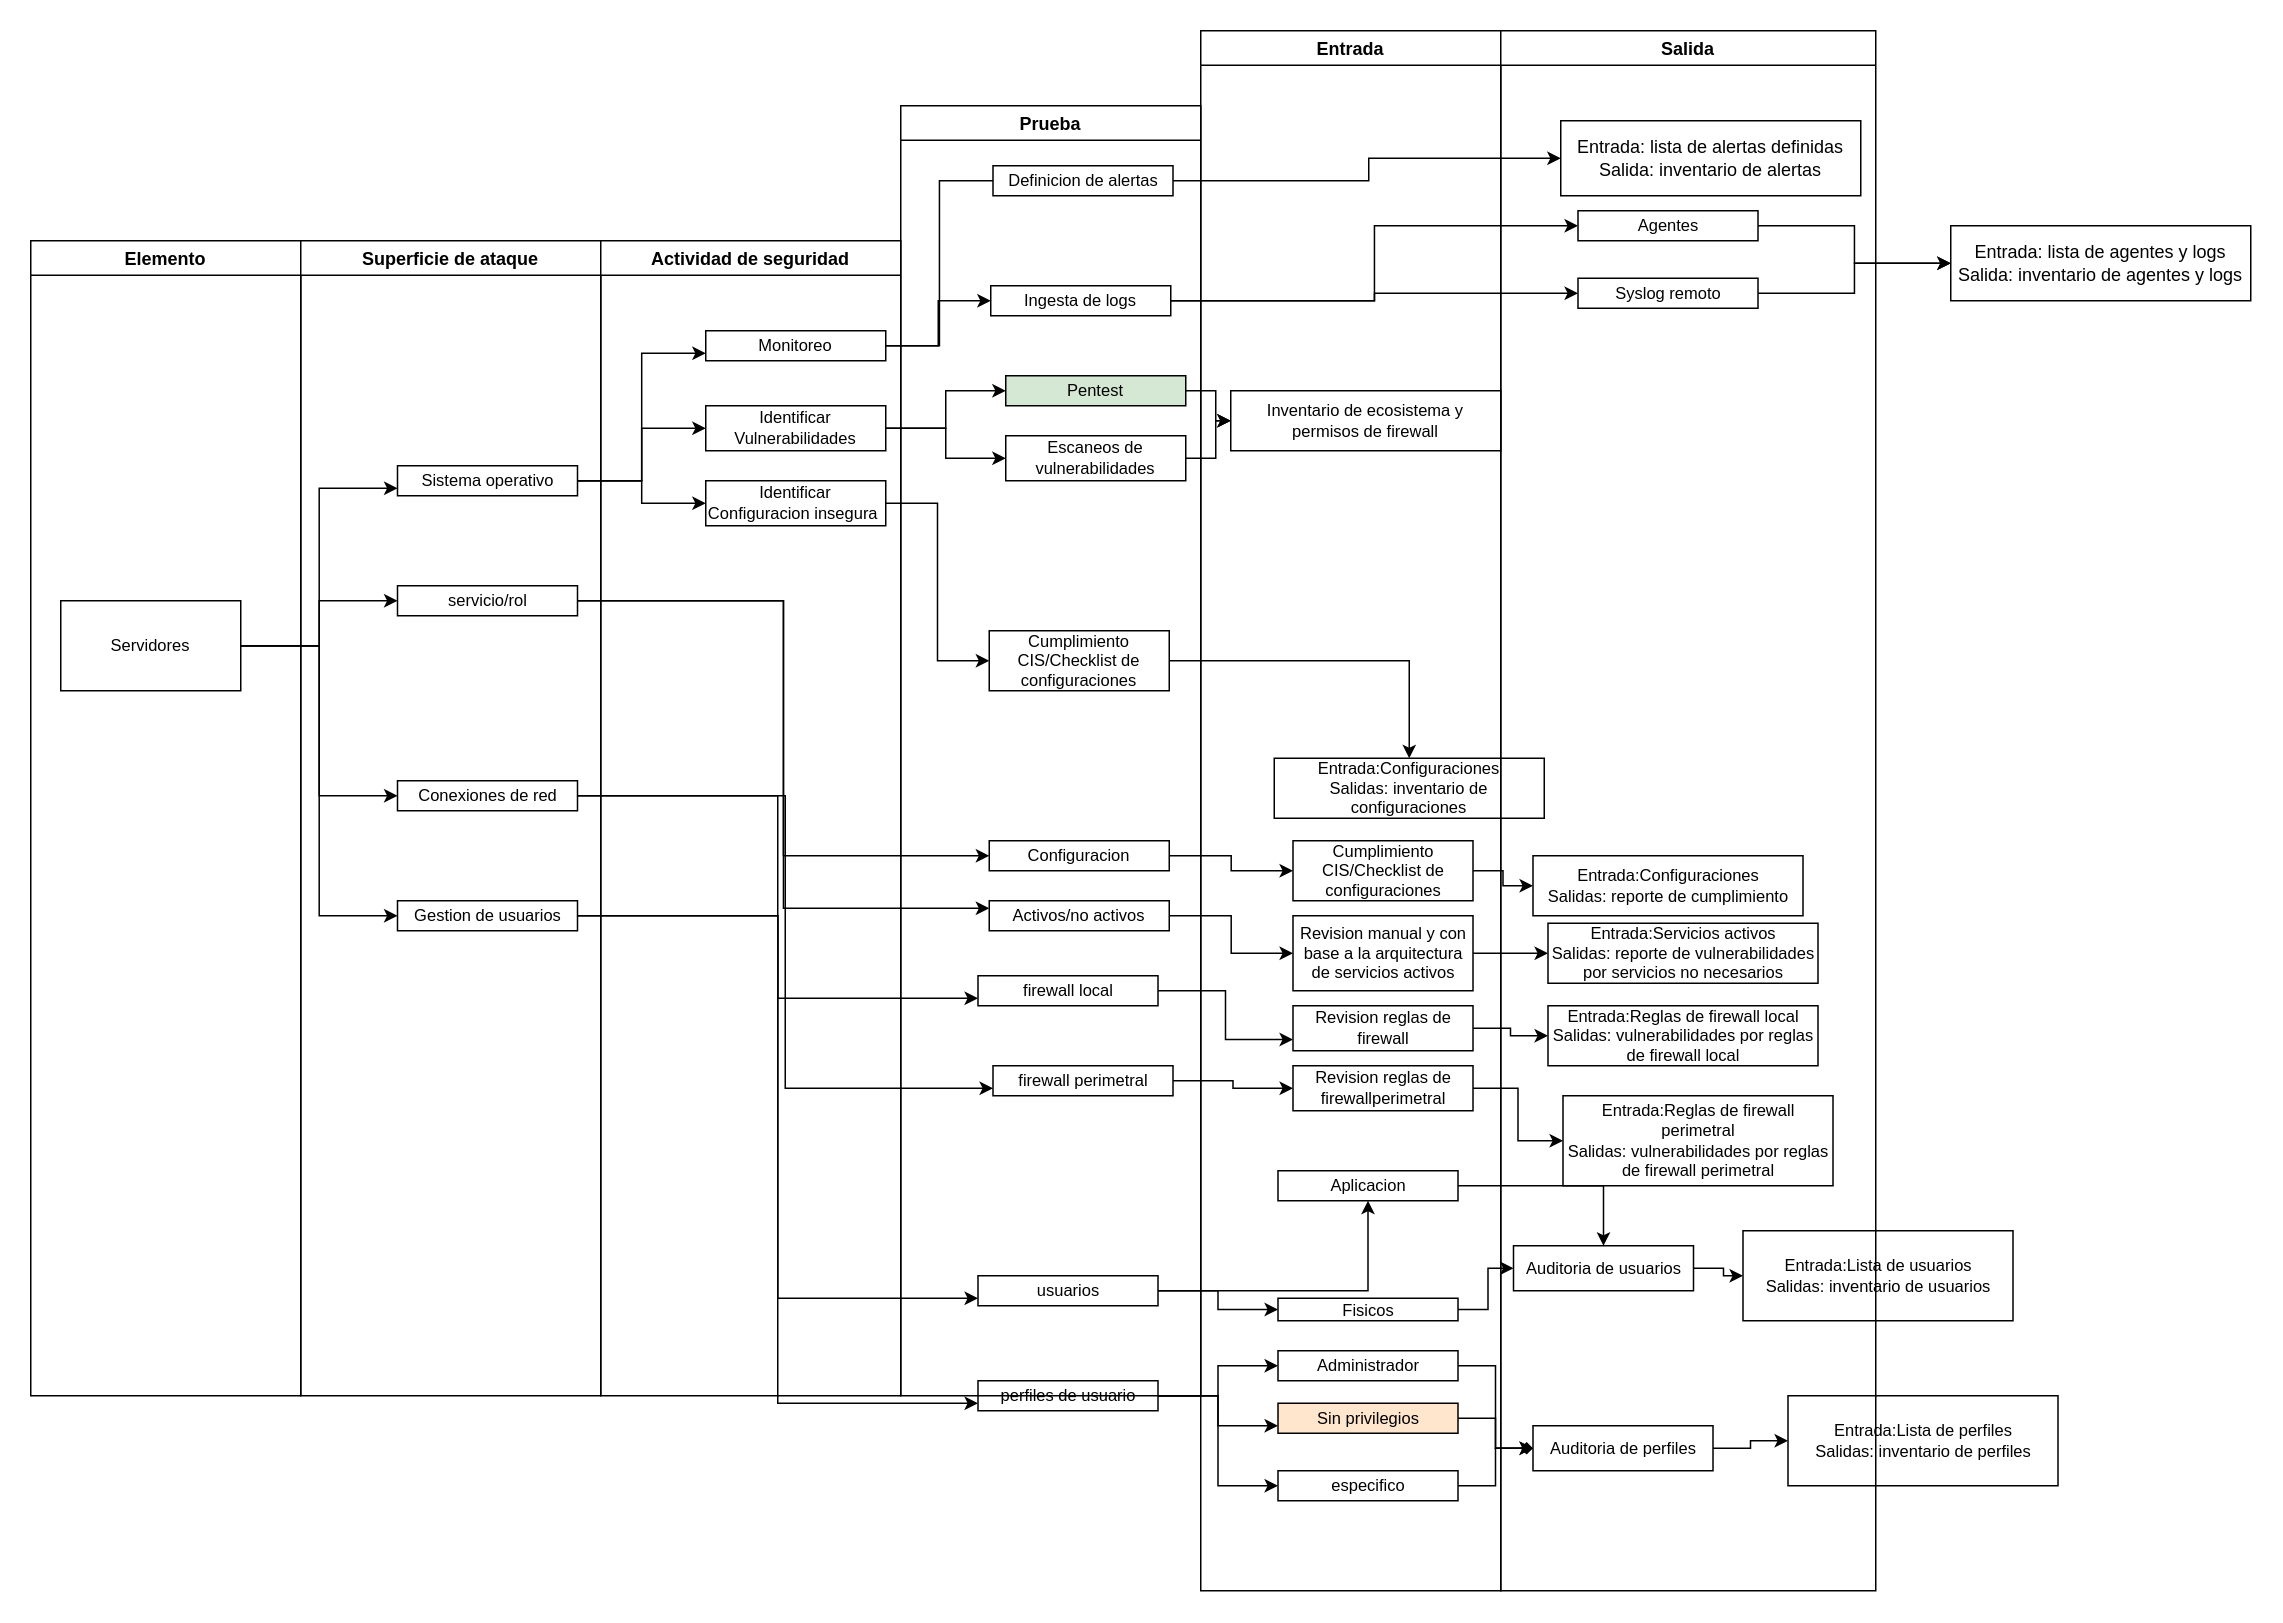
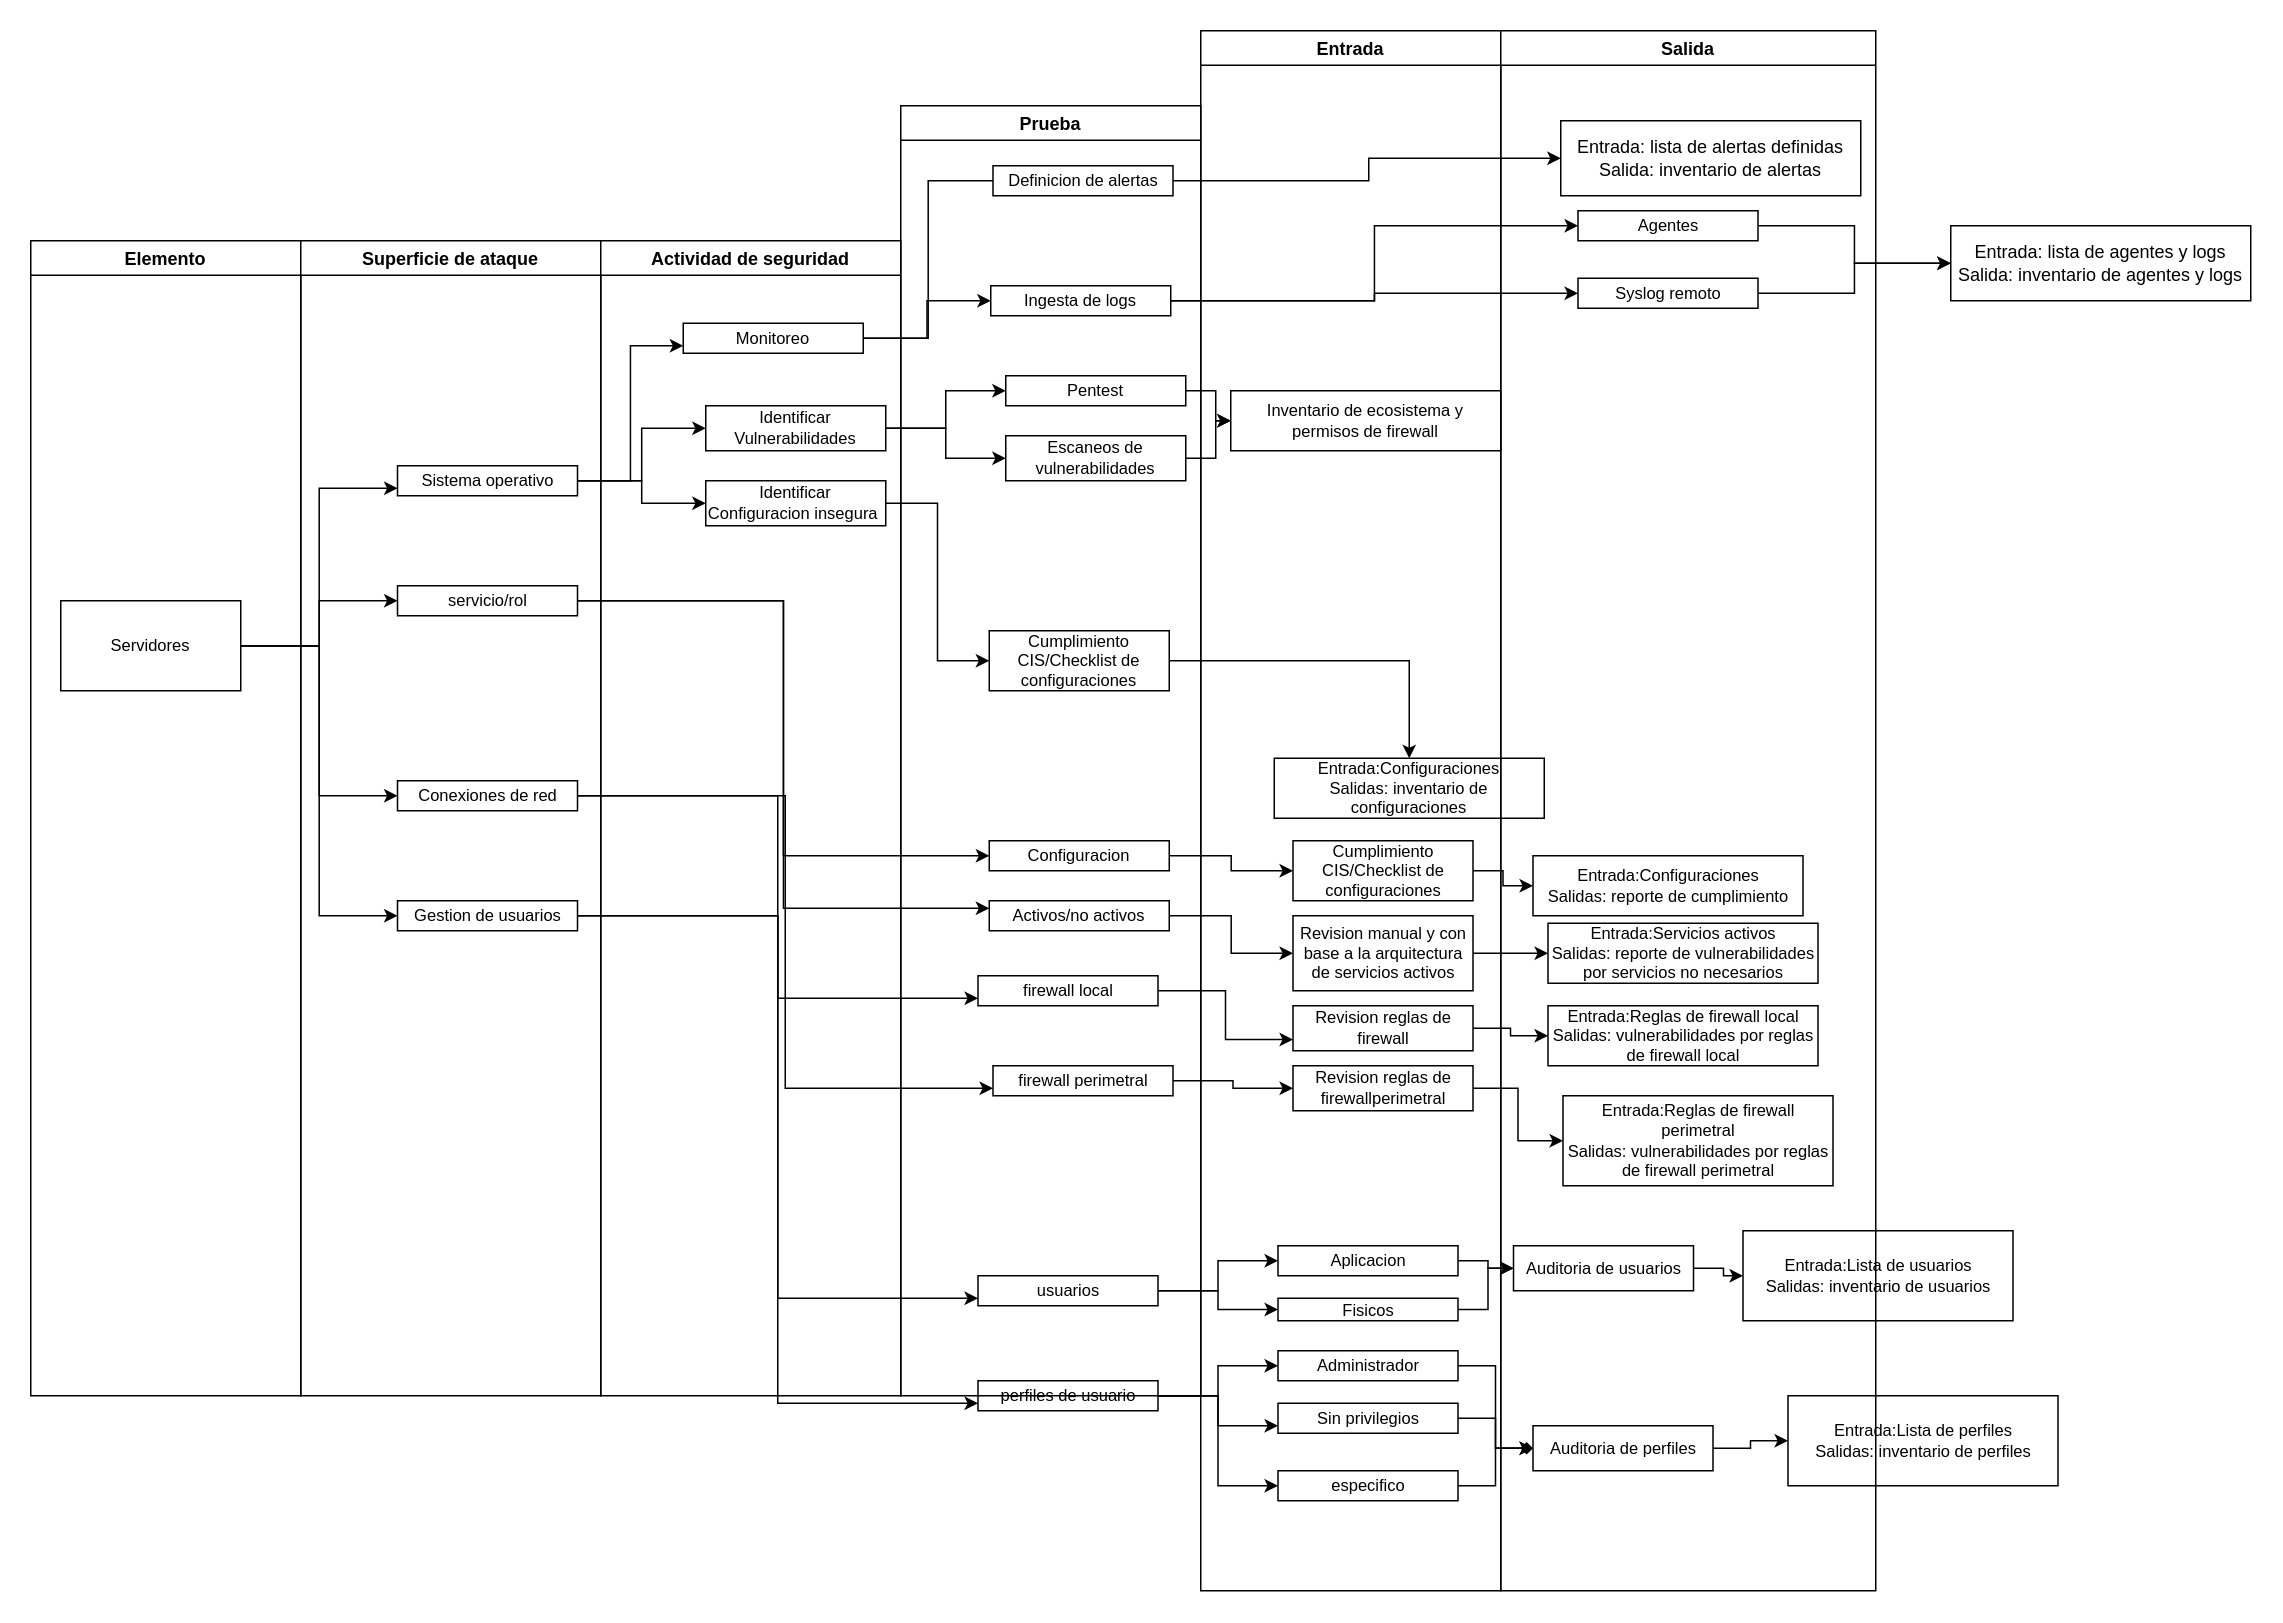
node "Monitoreo": moved (796, 346) -> (773, 338)
node "Pentest": fillcolor #d5e8d4 -> #ffffff
node "Aplicacion": moved (1368, 1186) -> (1368, 1261)
node "Sin privilegios": fillcolor #ffe6cc -> #ffffff
